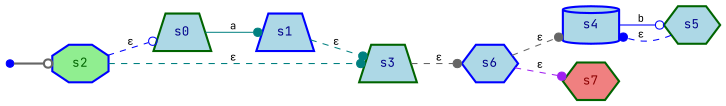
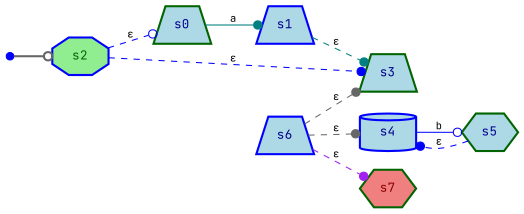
edge "s2" -> "s3": color teal -> blue
edge "s3" -> "s6": reversed
node "s6": shape hexagon -> trapezium
